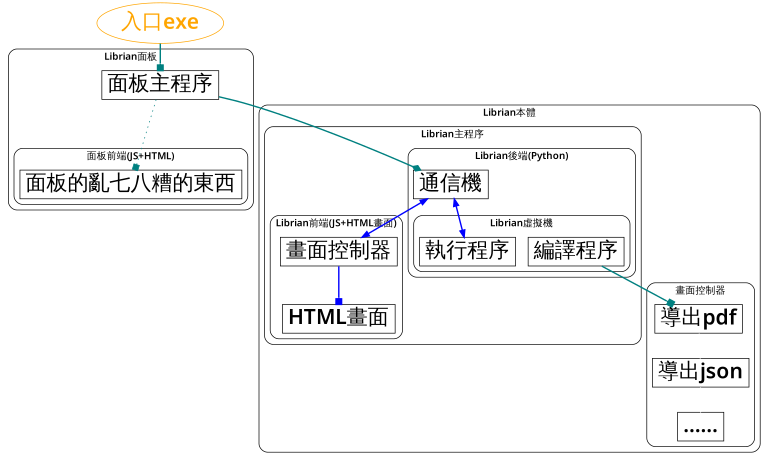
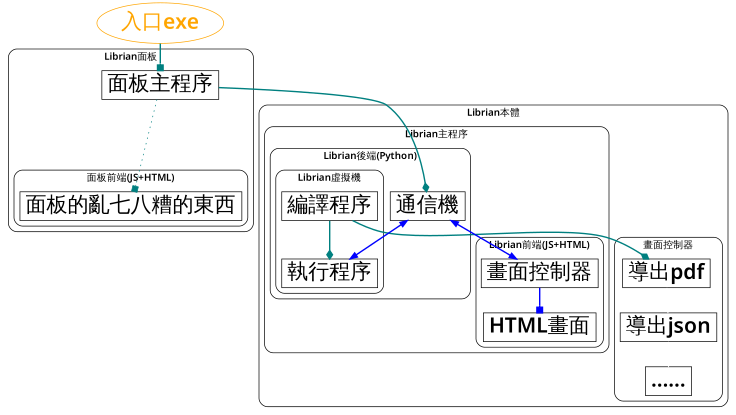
cluster "Librian前端(JS+HTML畫面)": label "Librian前端(JS+HTML畫面)" -> "Librian前端(JS+HTML)"
edge "編譯程序" -> "執行程序": added
edge "編譯程序" -> "導出pdf": arrowhead box -> diamond
